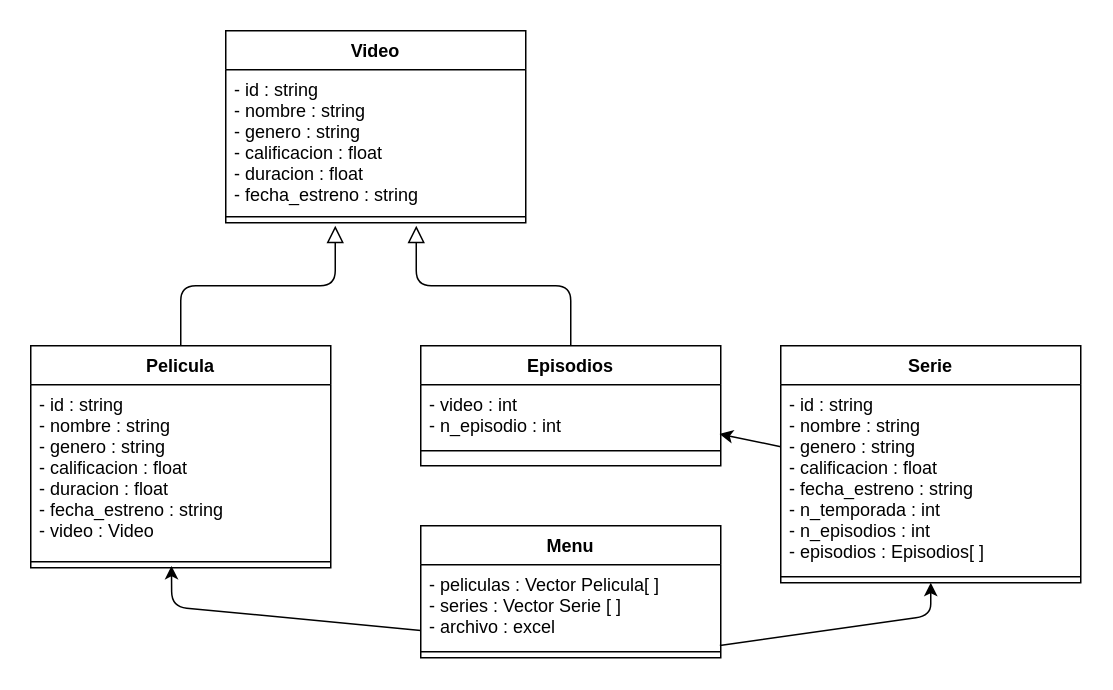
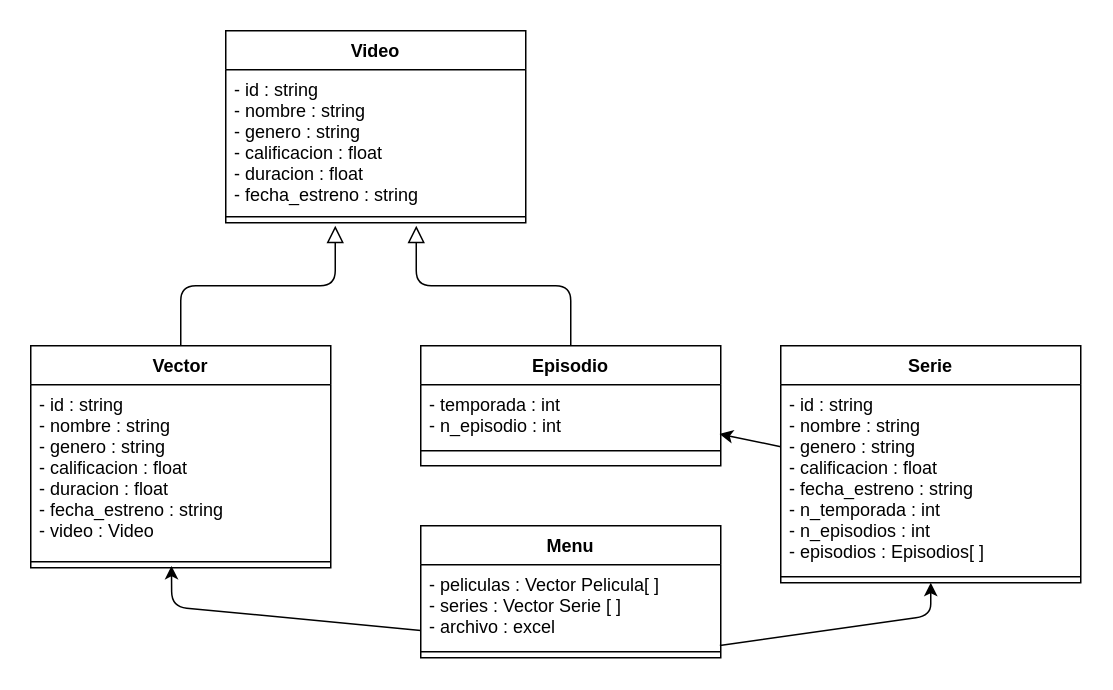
node "Pelicula": label "Pelicula" -> "Vector"
node "Episodios": label "Episodios" -> "Episodio"
node "- video : int - n_episodio : int": label "- video : int - n_episodio : int" -> "- temporada : int - n_episodio : int"
